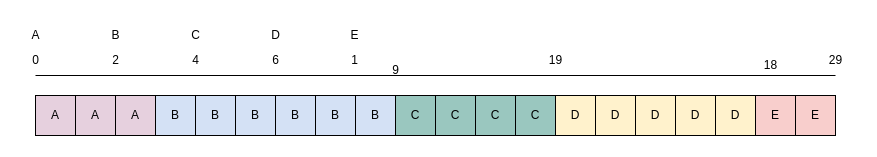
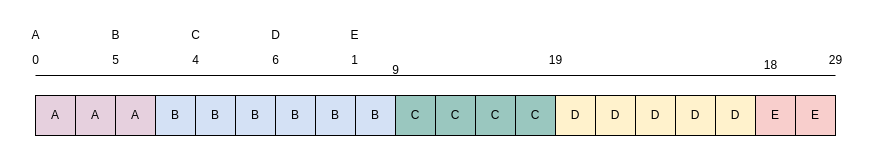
node "2": label "2" -> "5"
